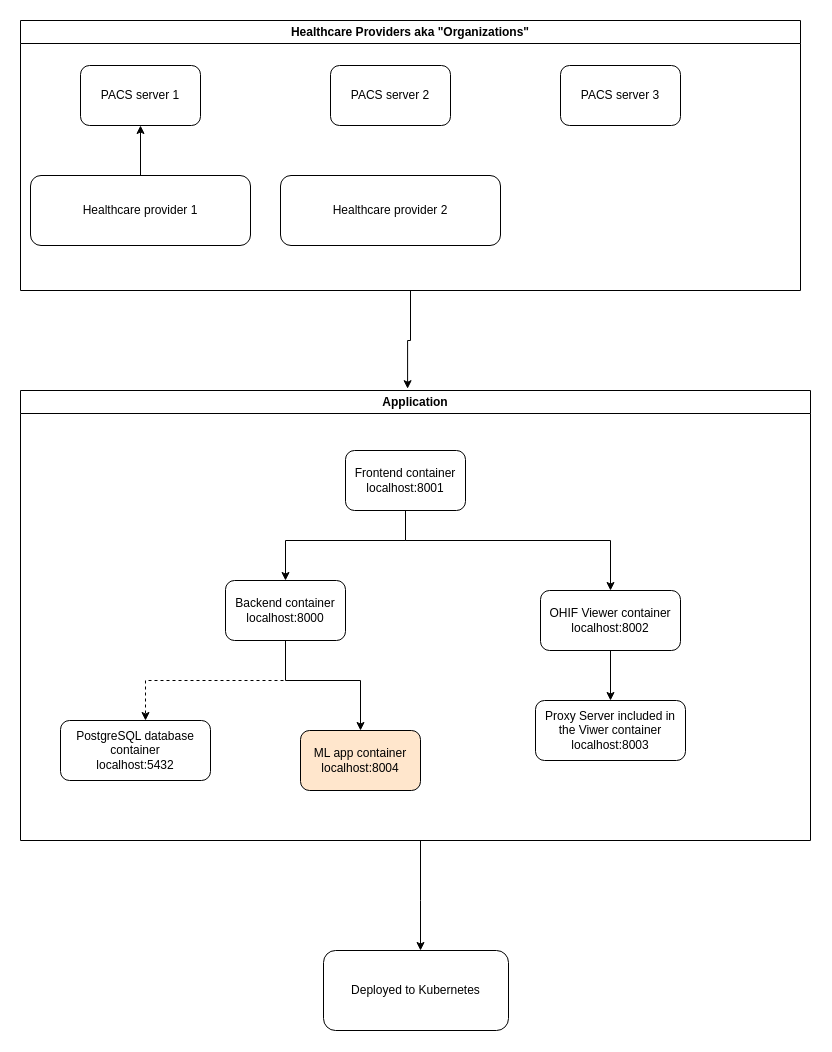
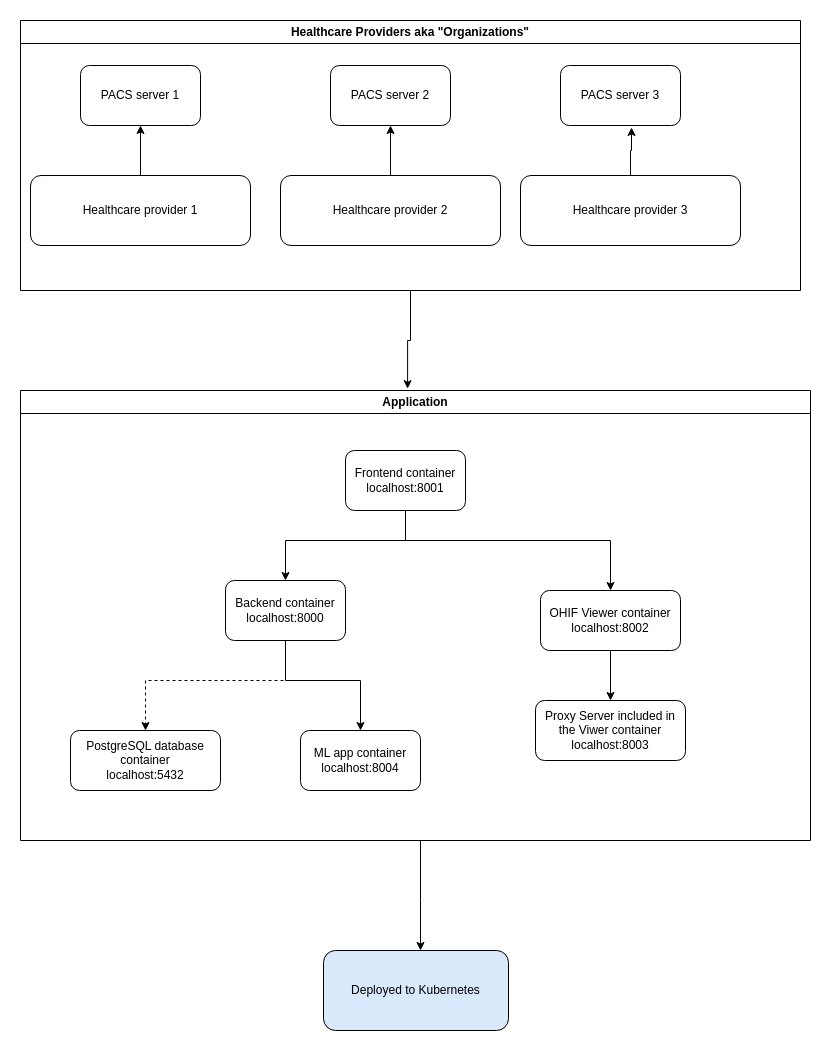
edge "Healthcare provider 2" -> "PACS server 2": added
edge "Healthcare provider 3" -> "PACS server 3": added
node "Healthcare provider 3": added
node "PostgreSQL database container localhost:5432": moved (136, 751) -> (146, 761)
node "ML app container localhost:8004": fillcolor #ffe6cc -> #ffffff
node "Deployed to Kubernetes": fillcolor #ffffff -> #dae8fc
